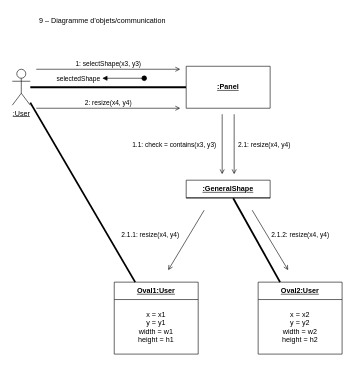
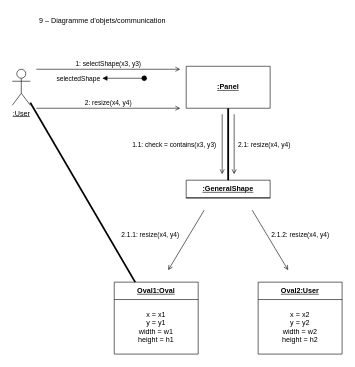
edge ":User" -- ":Panel": removed
edge ":Panel" -- ":GeneralShape": added
edge ":GeneralShape" -- "Oval2:User": removed
node "Oval1:User": label "Oval1:User" -> "Oval1:Oval"
